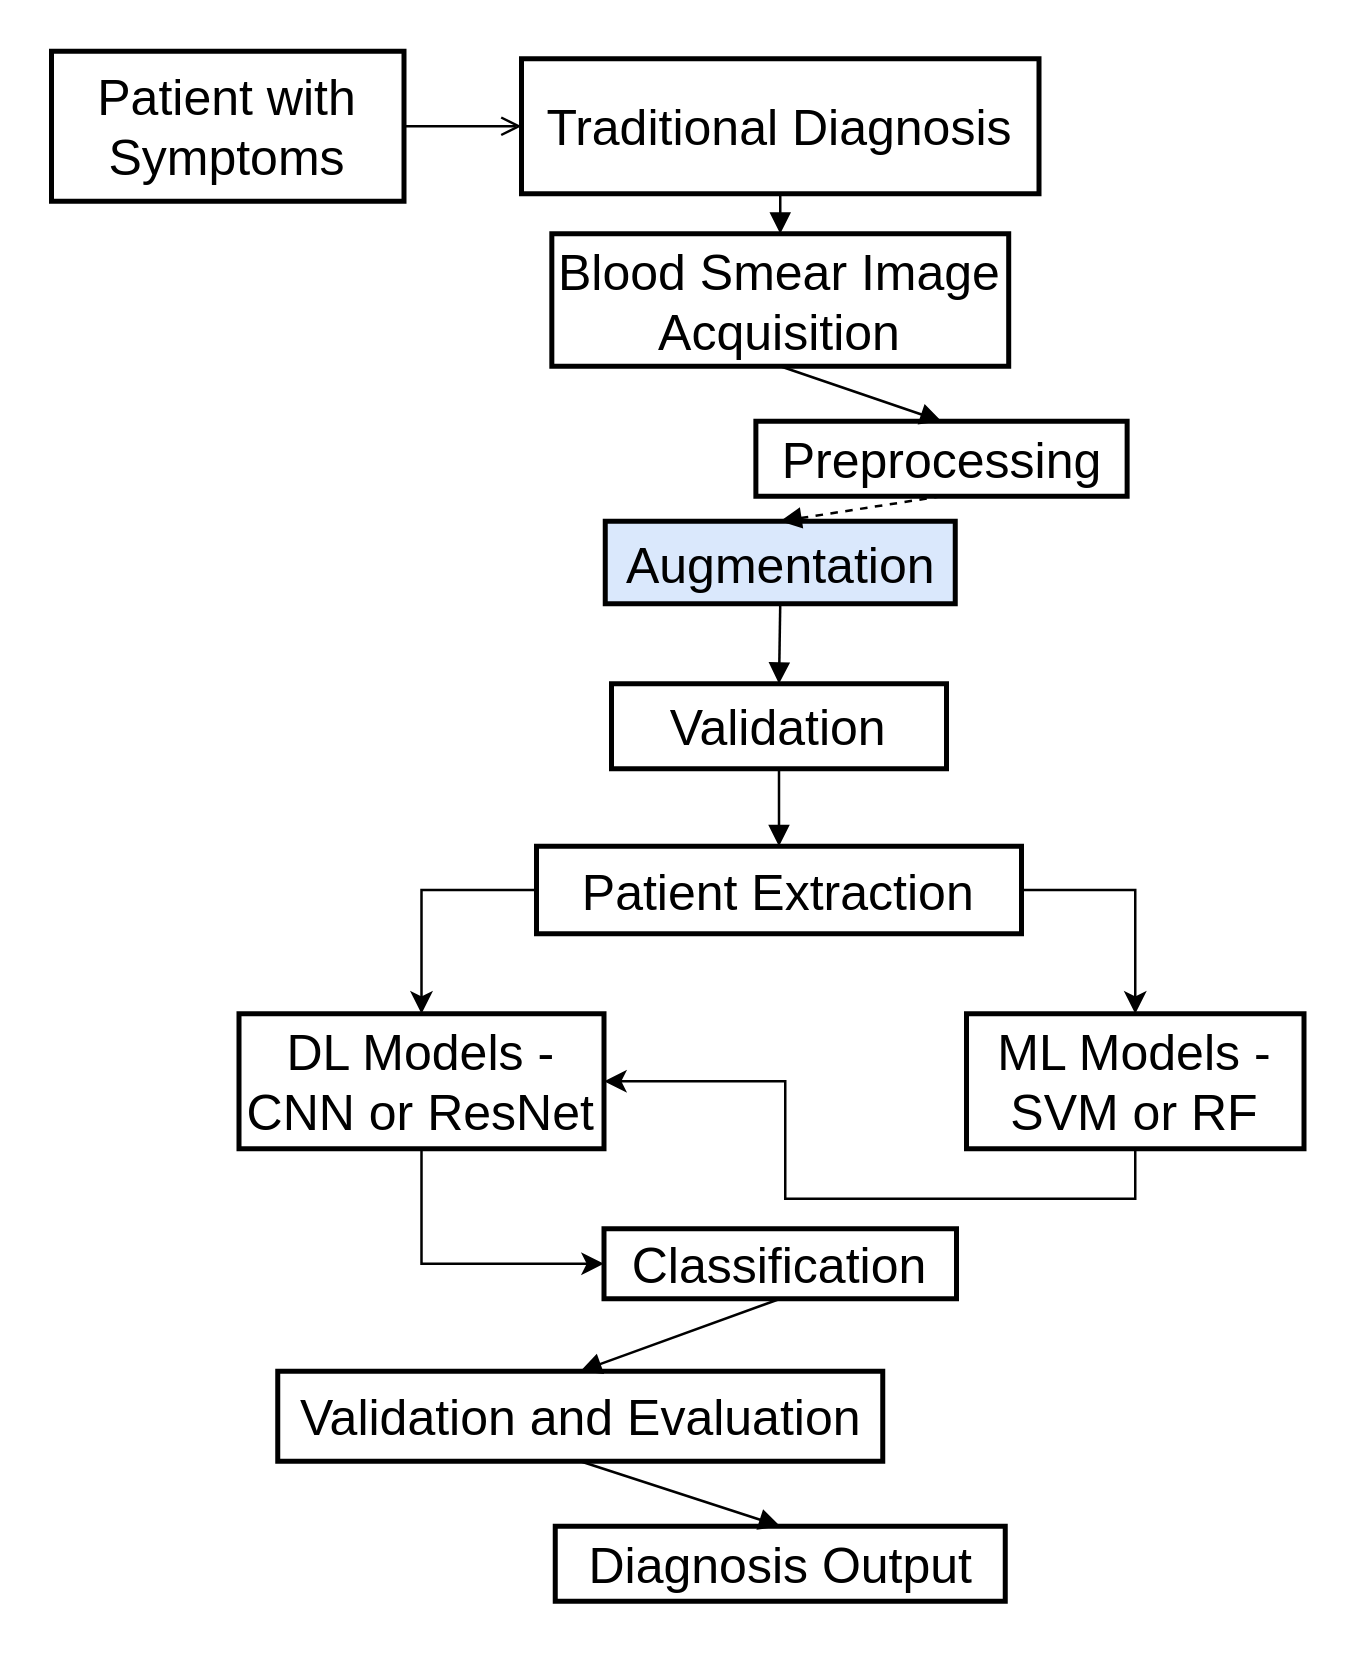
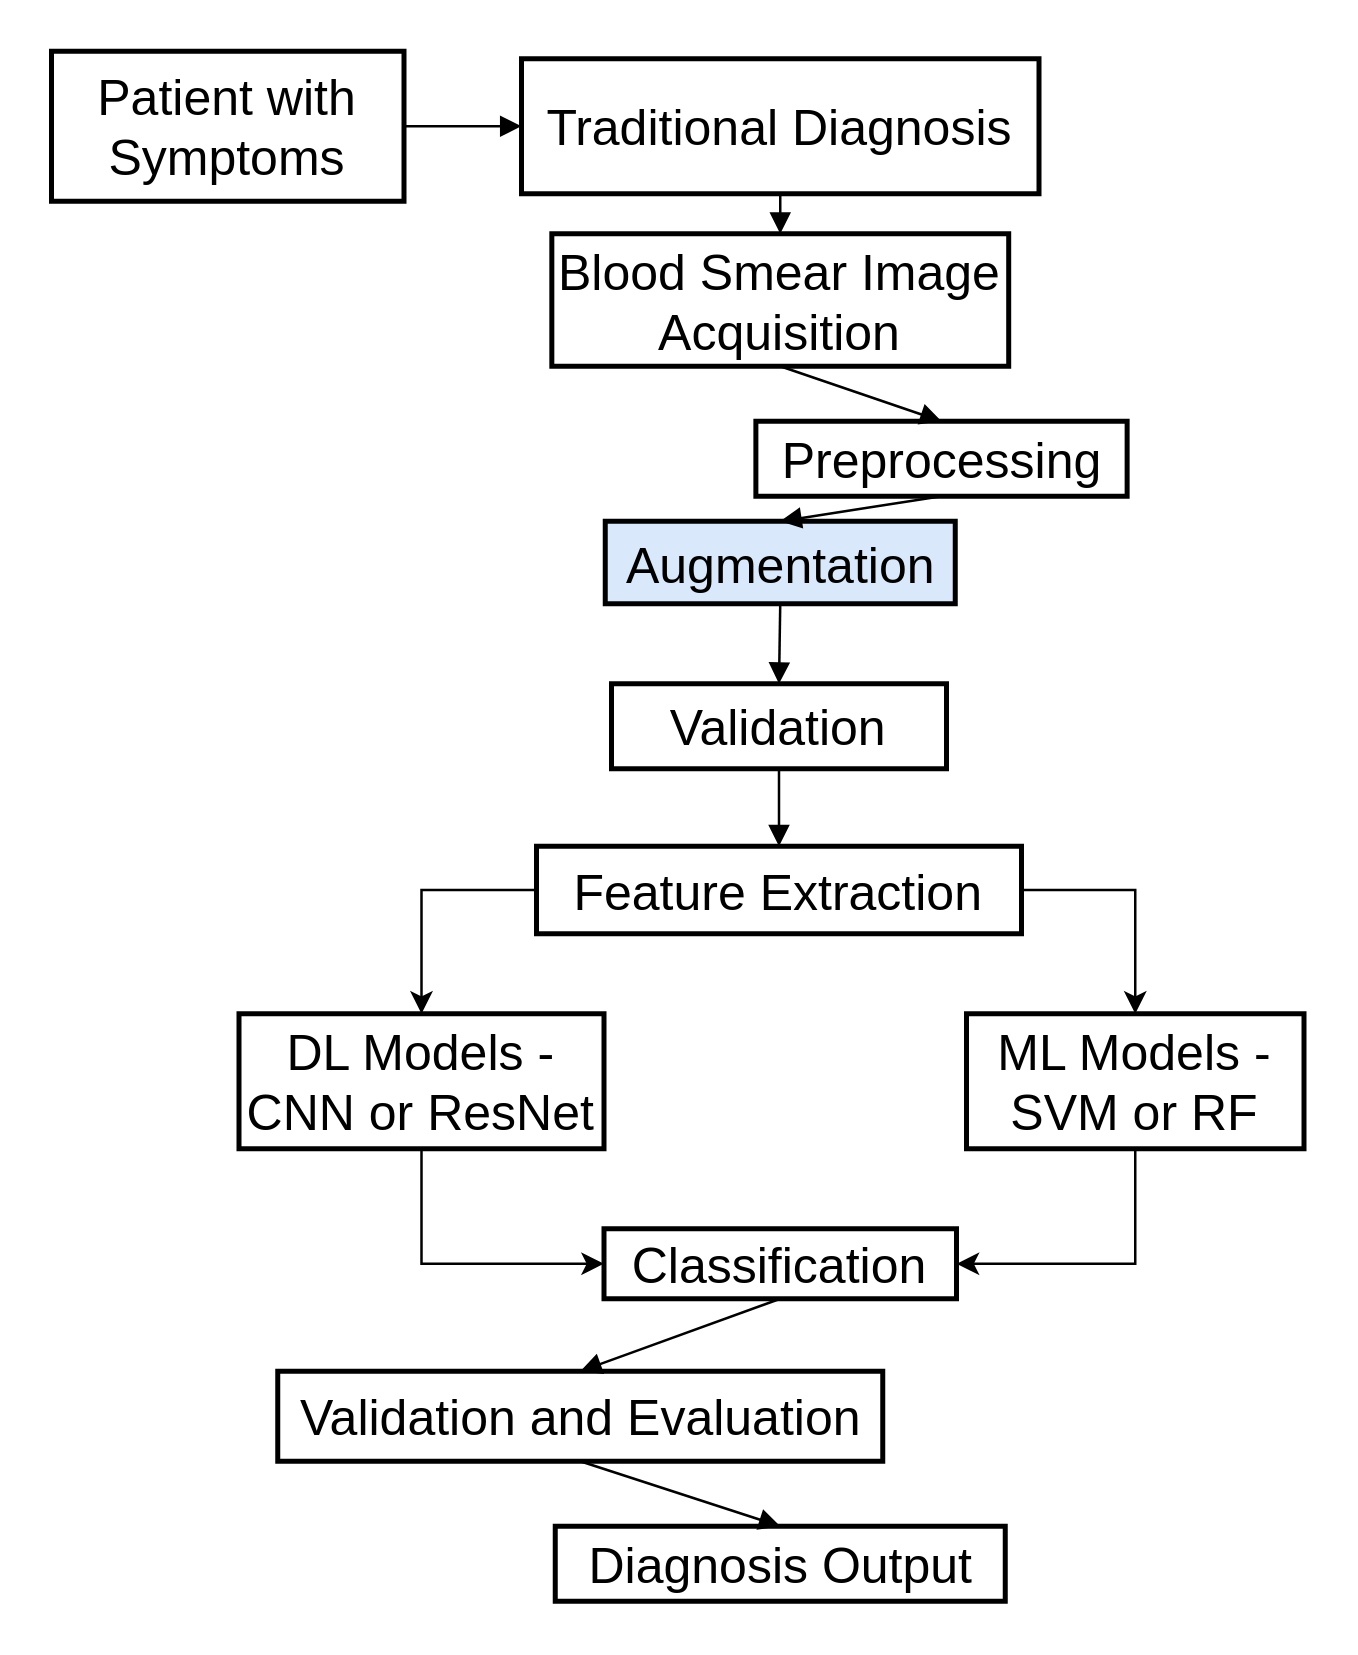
edge "Patient with Symptoms" -> "Traditional Diagnosis": arrowhead open -> block
edge "Preprocessing" -> "Augmentation": style dashed -> solid
node "Patient Extraction": label "Patient Extraction" -> "Feature Extraction"
edge "ML Models - SVM or RF" -> "DL Models - CNN or ResNet": now "ML Models - SVM or RF" -> "Classification"
